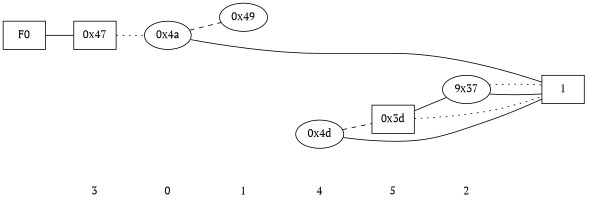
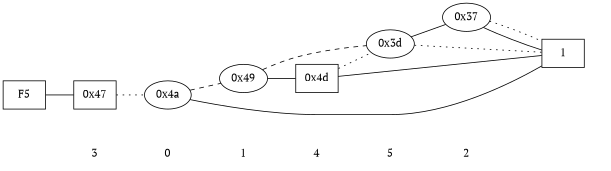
node "F0": label "F0" -> "F5"
edge "0x3d" -- "0x49": added
edge "0x49" -- "0x4d": added
node "9x37": label "9x37" -> "0x37"
node "0x3d": shape box -> ellipse
edge "0x3d" -- "0x4d": style dashed -> dotted
node "0x4d": shape ellipse -> box
